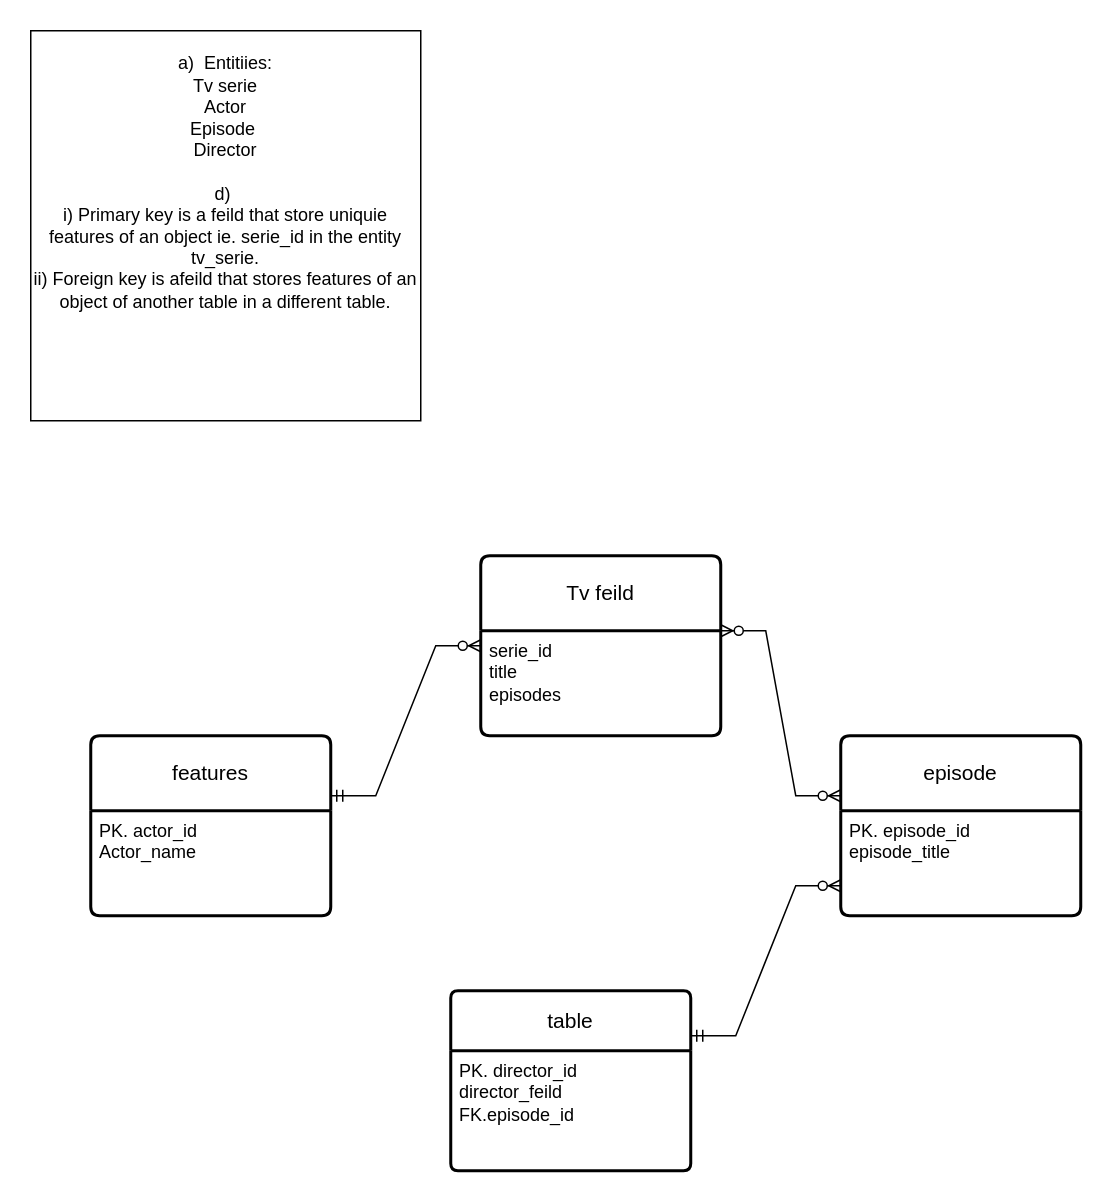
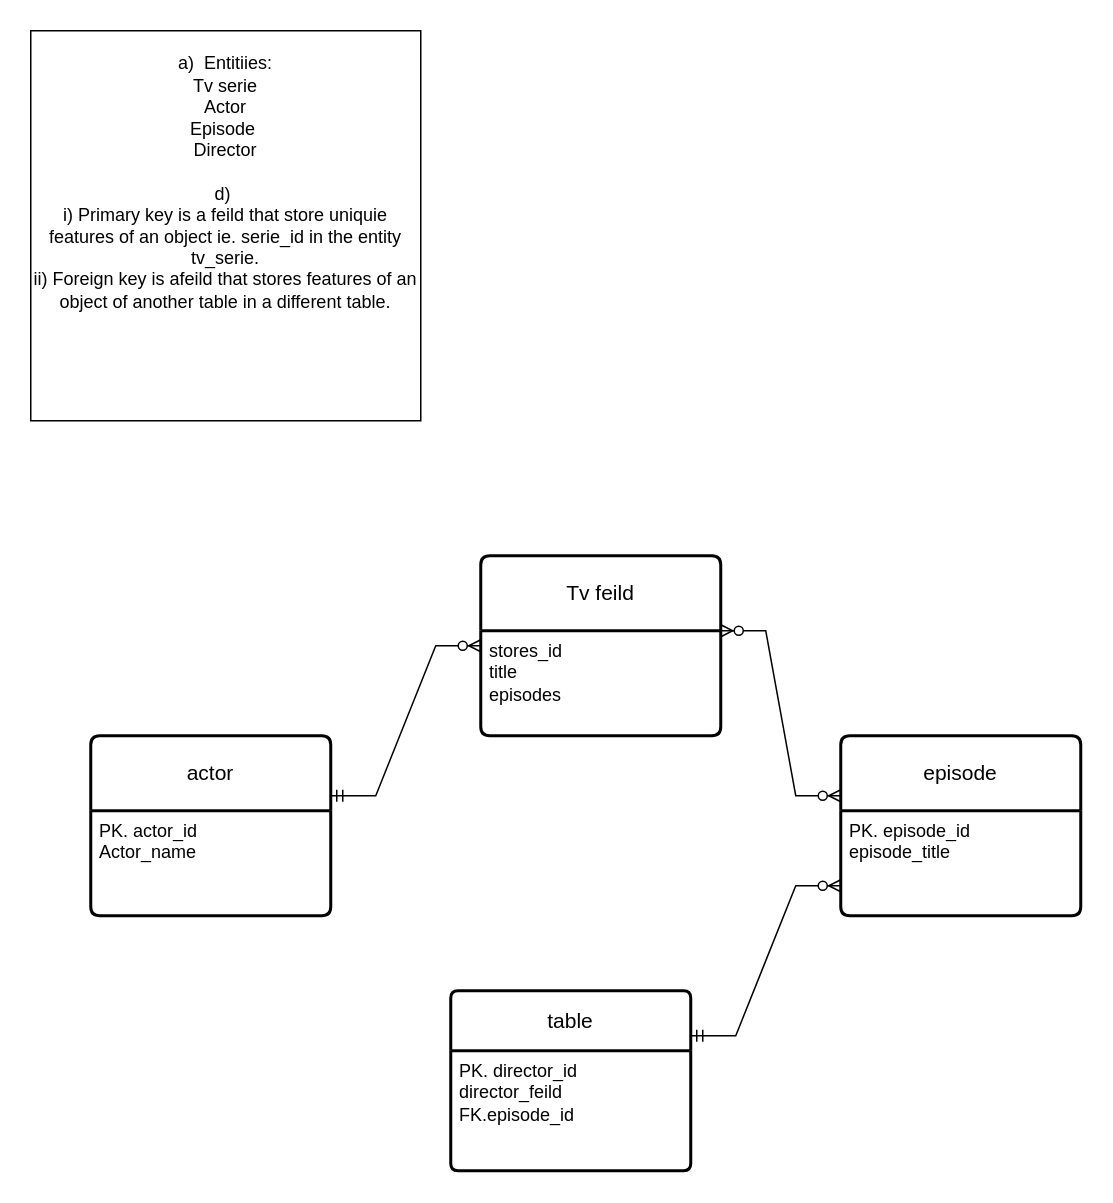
node "serie_id title episodes": label "serie_id title episodes" -> "stores_id title episodes"
node "features": label "features" -> "actor"
